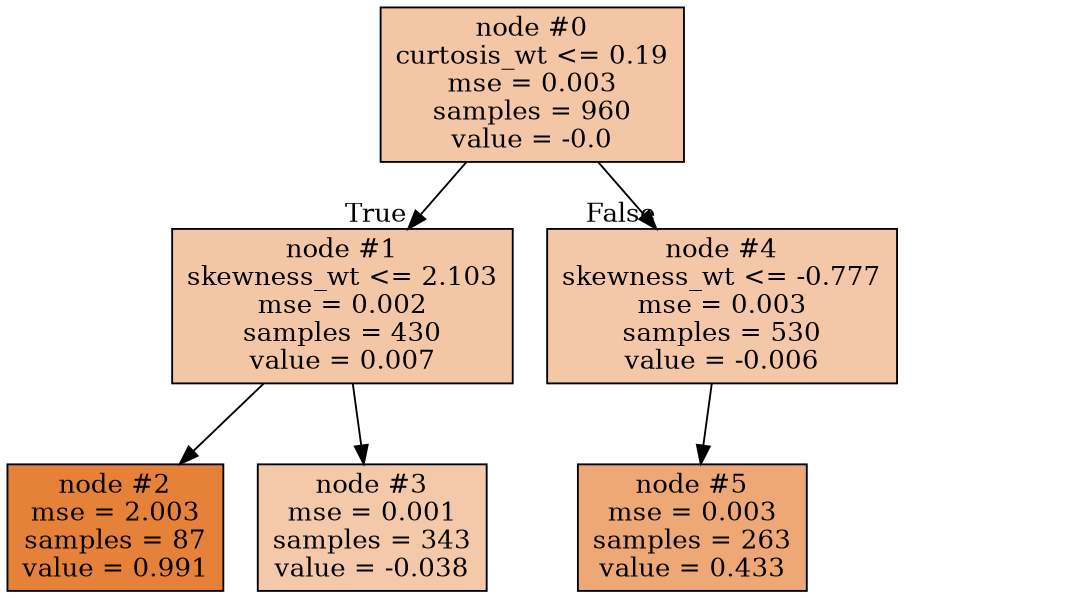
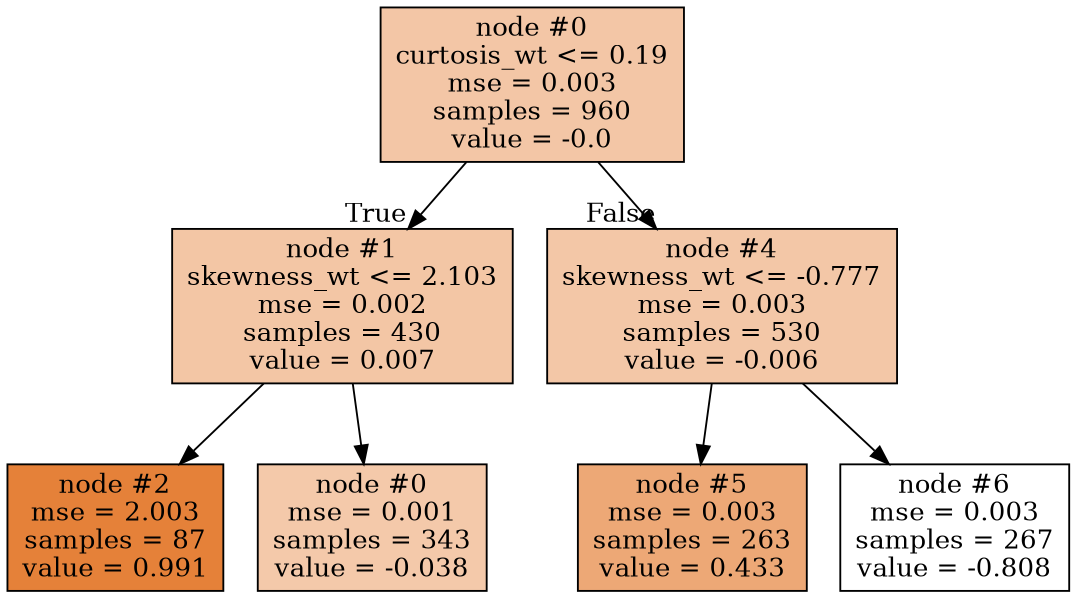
node "node #3 mse = 0.001 samples = 343 value = -0.038": label "node #3 mse = 0.001 samples = 343 value = -0.038" -> "node #0 mse = 0.001 samples = 343 value = -0.038"
node "node #6 mse = 0.003 samples = 267 value = -0.808": added
